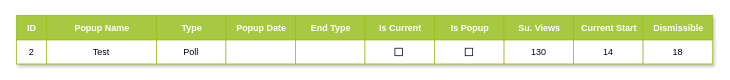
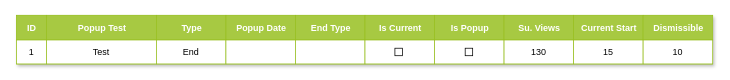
node "Popup Name": label "Popup Name" -> "Popup Test"
node "2": label "2" -> "1"
node "Poll": label "Poll" -> "End"
node "14": label "14" -> "15"
node "18": label "18" -> "10"
